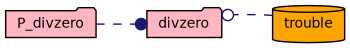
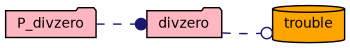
edge "trouble" -> "divzero": reversed
